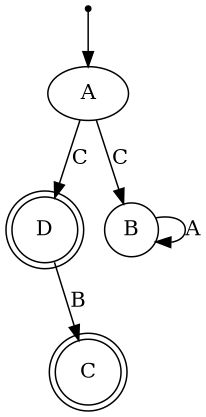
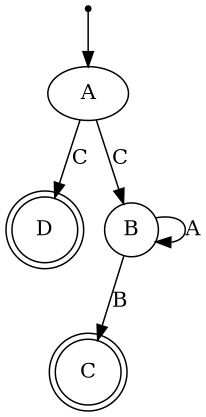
edge "D" -> "C": now "B" -> "C"
